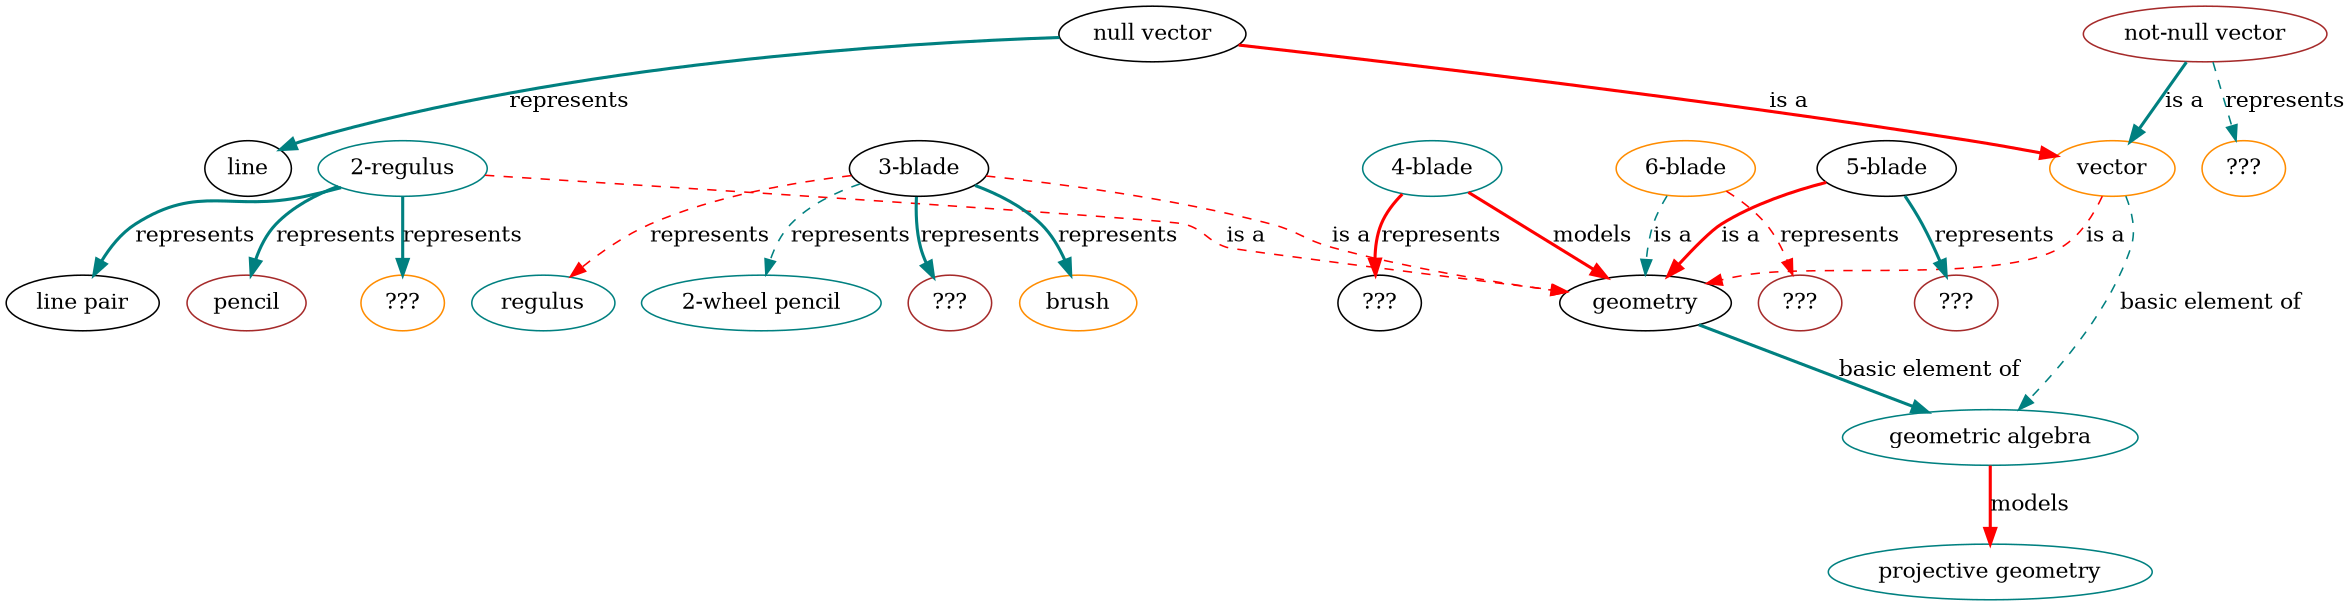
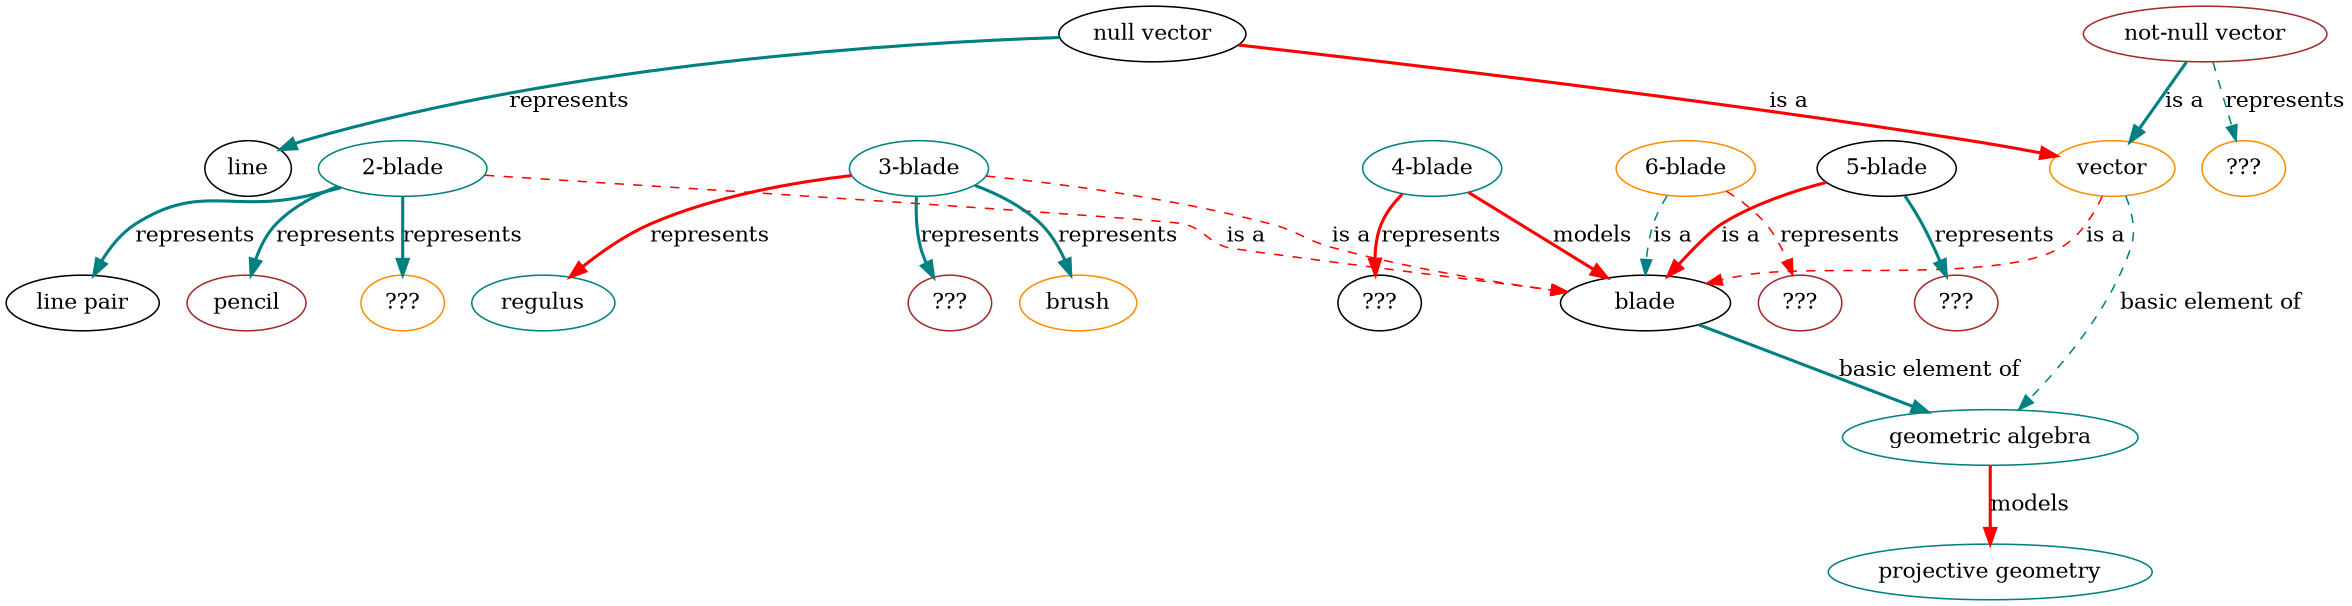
node "2-regulus": label "2-regulus" -> "2-blade"
node "3-blade": color black -> teal
edge "3-blade" -> "regulus": style dashed -> bold
node "2-wheel pencil": removed
node "geometry": label "geometry" -> "blade"
